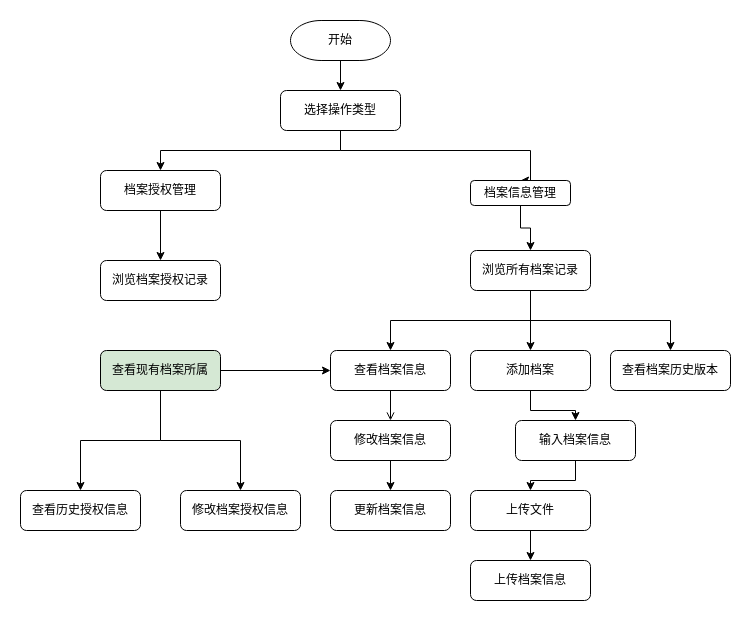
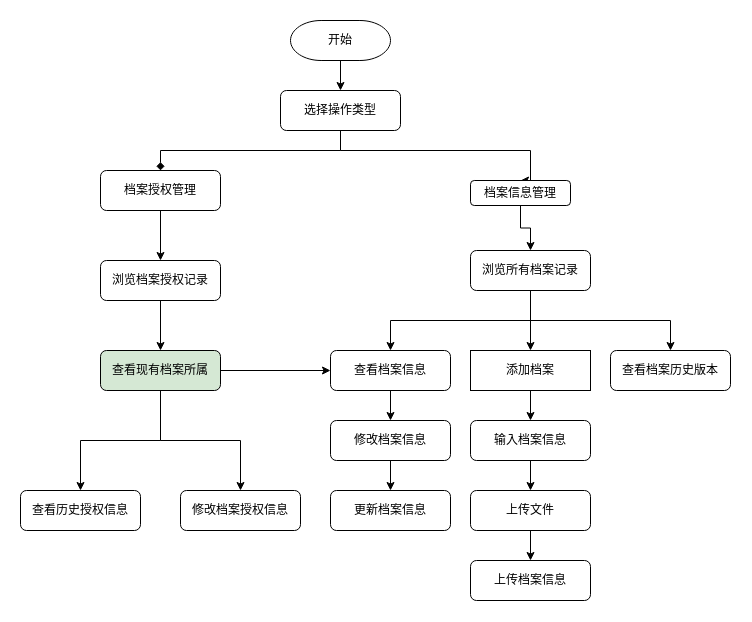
edge "选择操作类型" -> "档案授权管理": arrowhead classic -> diamond
edge "浏览档案授权记录" -> "查看现有档案所属": added
node "添加档案": shape rounded rectangle -> rectangle
edge "查看档案信息" -> "修改档案信息": arrowhead open -> classic
node "输入档案信息": moved (576, 441) -> (531, 441)
